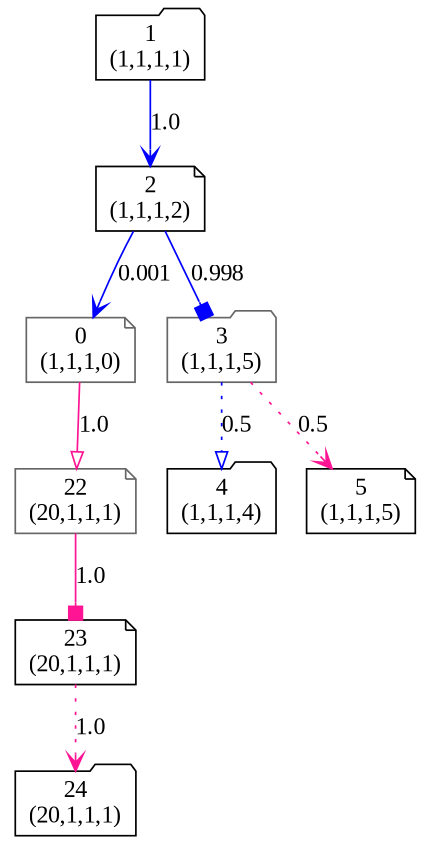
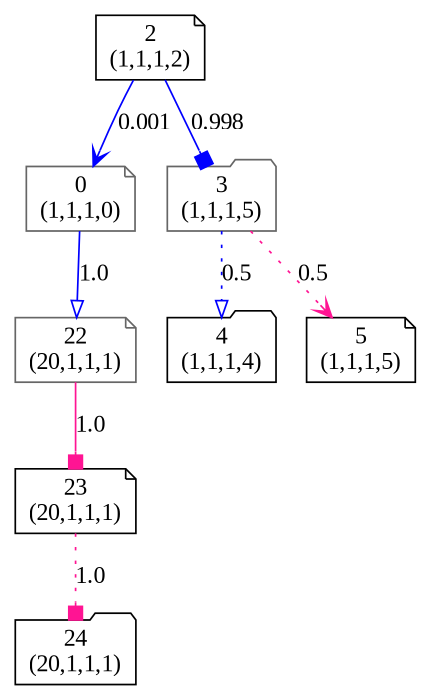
node "1 (1,1,1,1)": removed
edge "0 (1,1,1,0)" -> "22 (20,1,1,1)": color deeppink -> blue
edge "23 (20,1,1,1)" -> "24 (20,1,1,1)": arrowhead vee -> box
